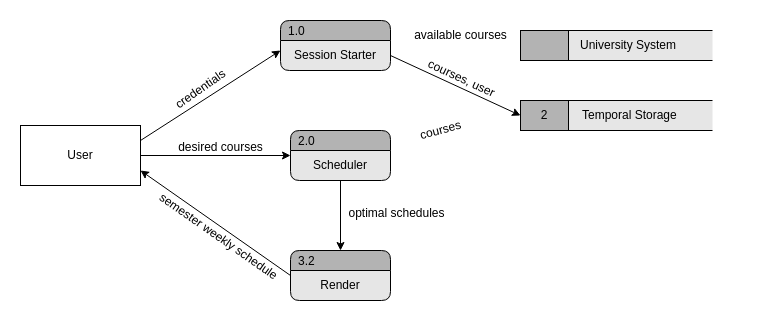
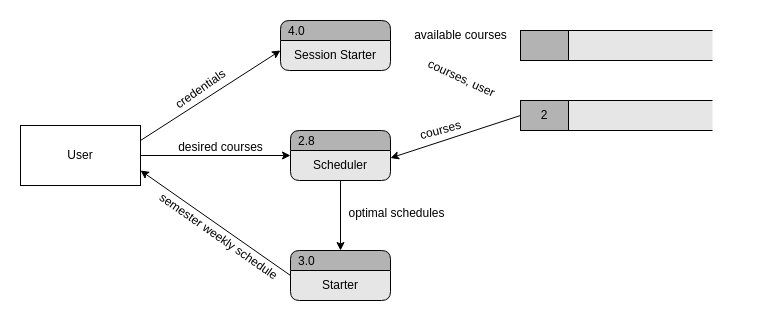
node "1.0": label "1.0" -> "4.0"
node "University System": removed
edge "Session Starter" -> "2": removed
node "Temporal Storage": removed
edge "2" -> "Scheduler": added
node "2.0": label "2.0" -> "2.8"
node "3.2": label "3.2" -> "3.0"
node "Render": label "Render" -> "Starter"
